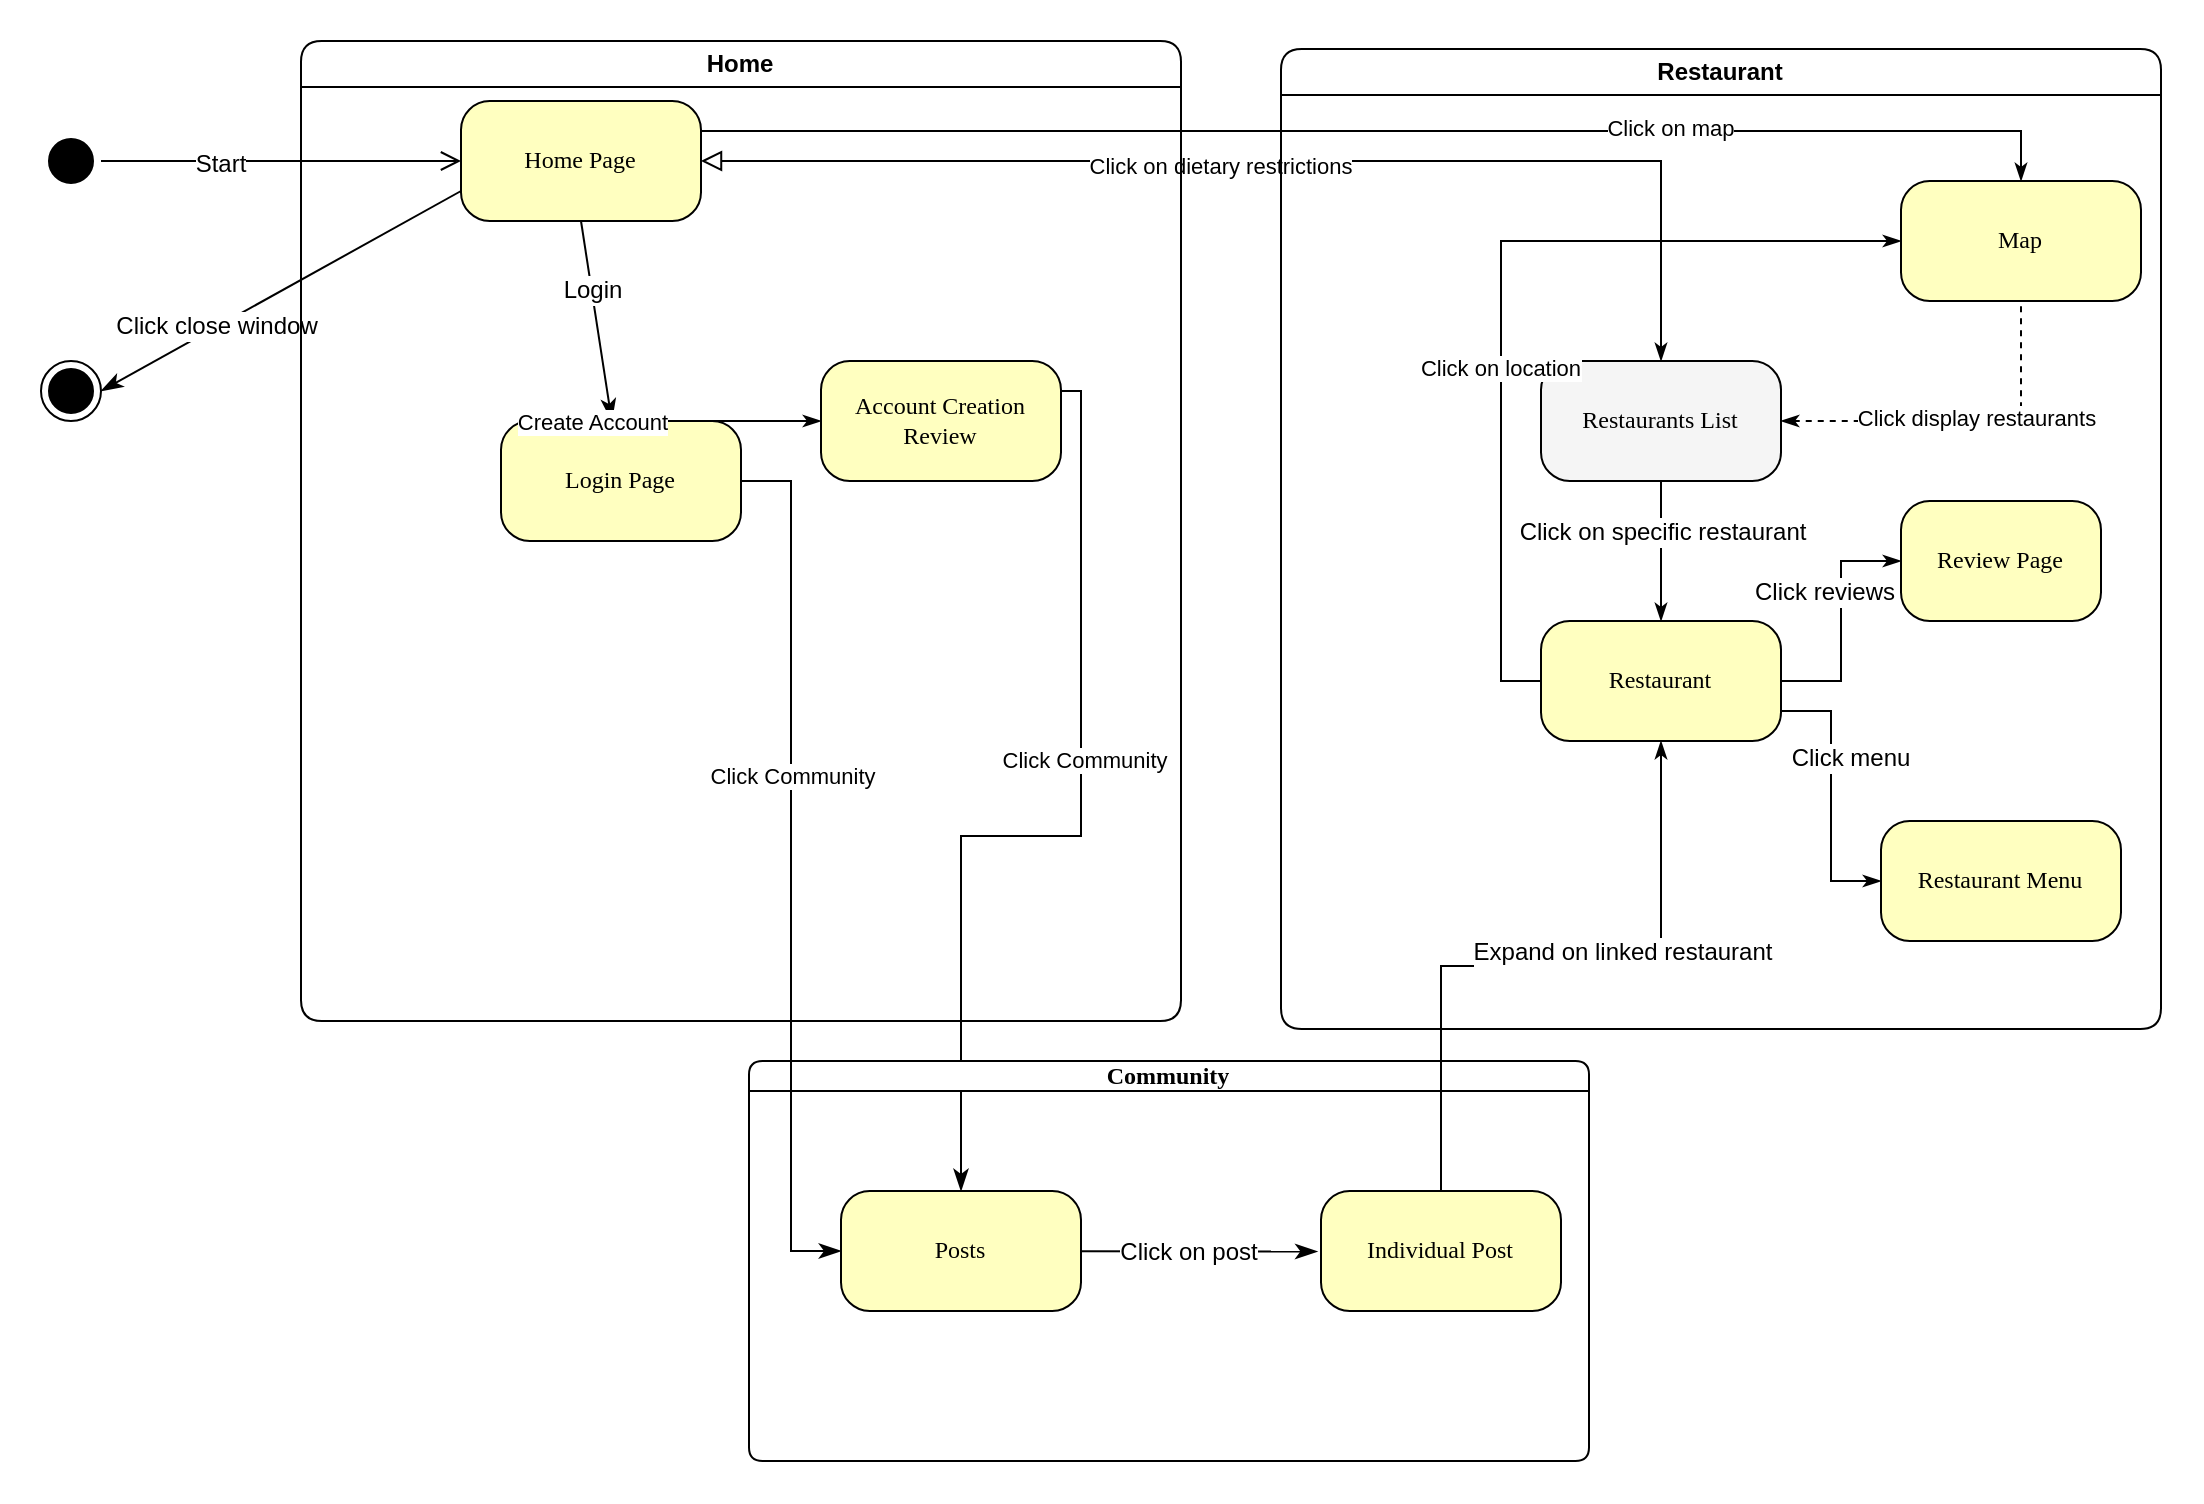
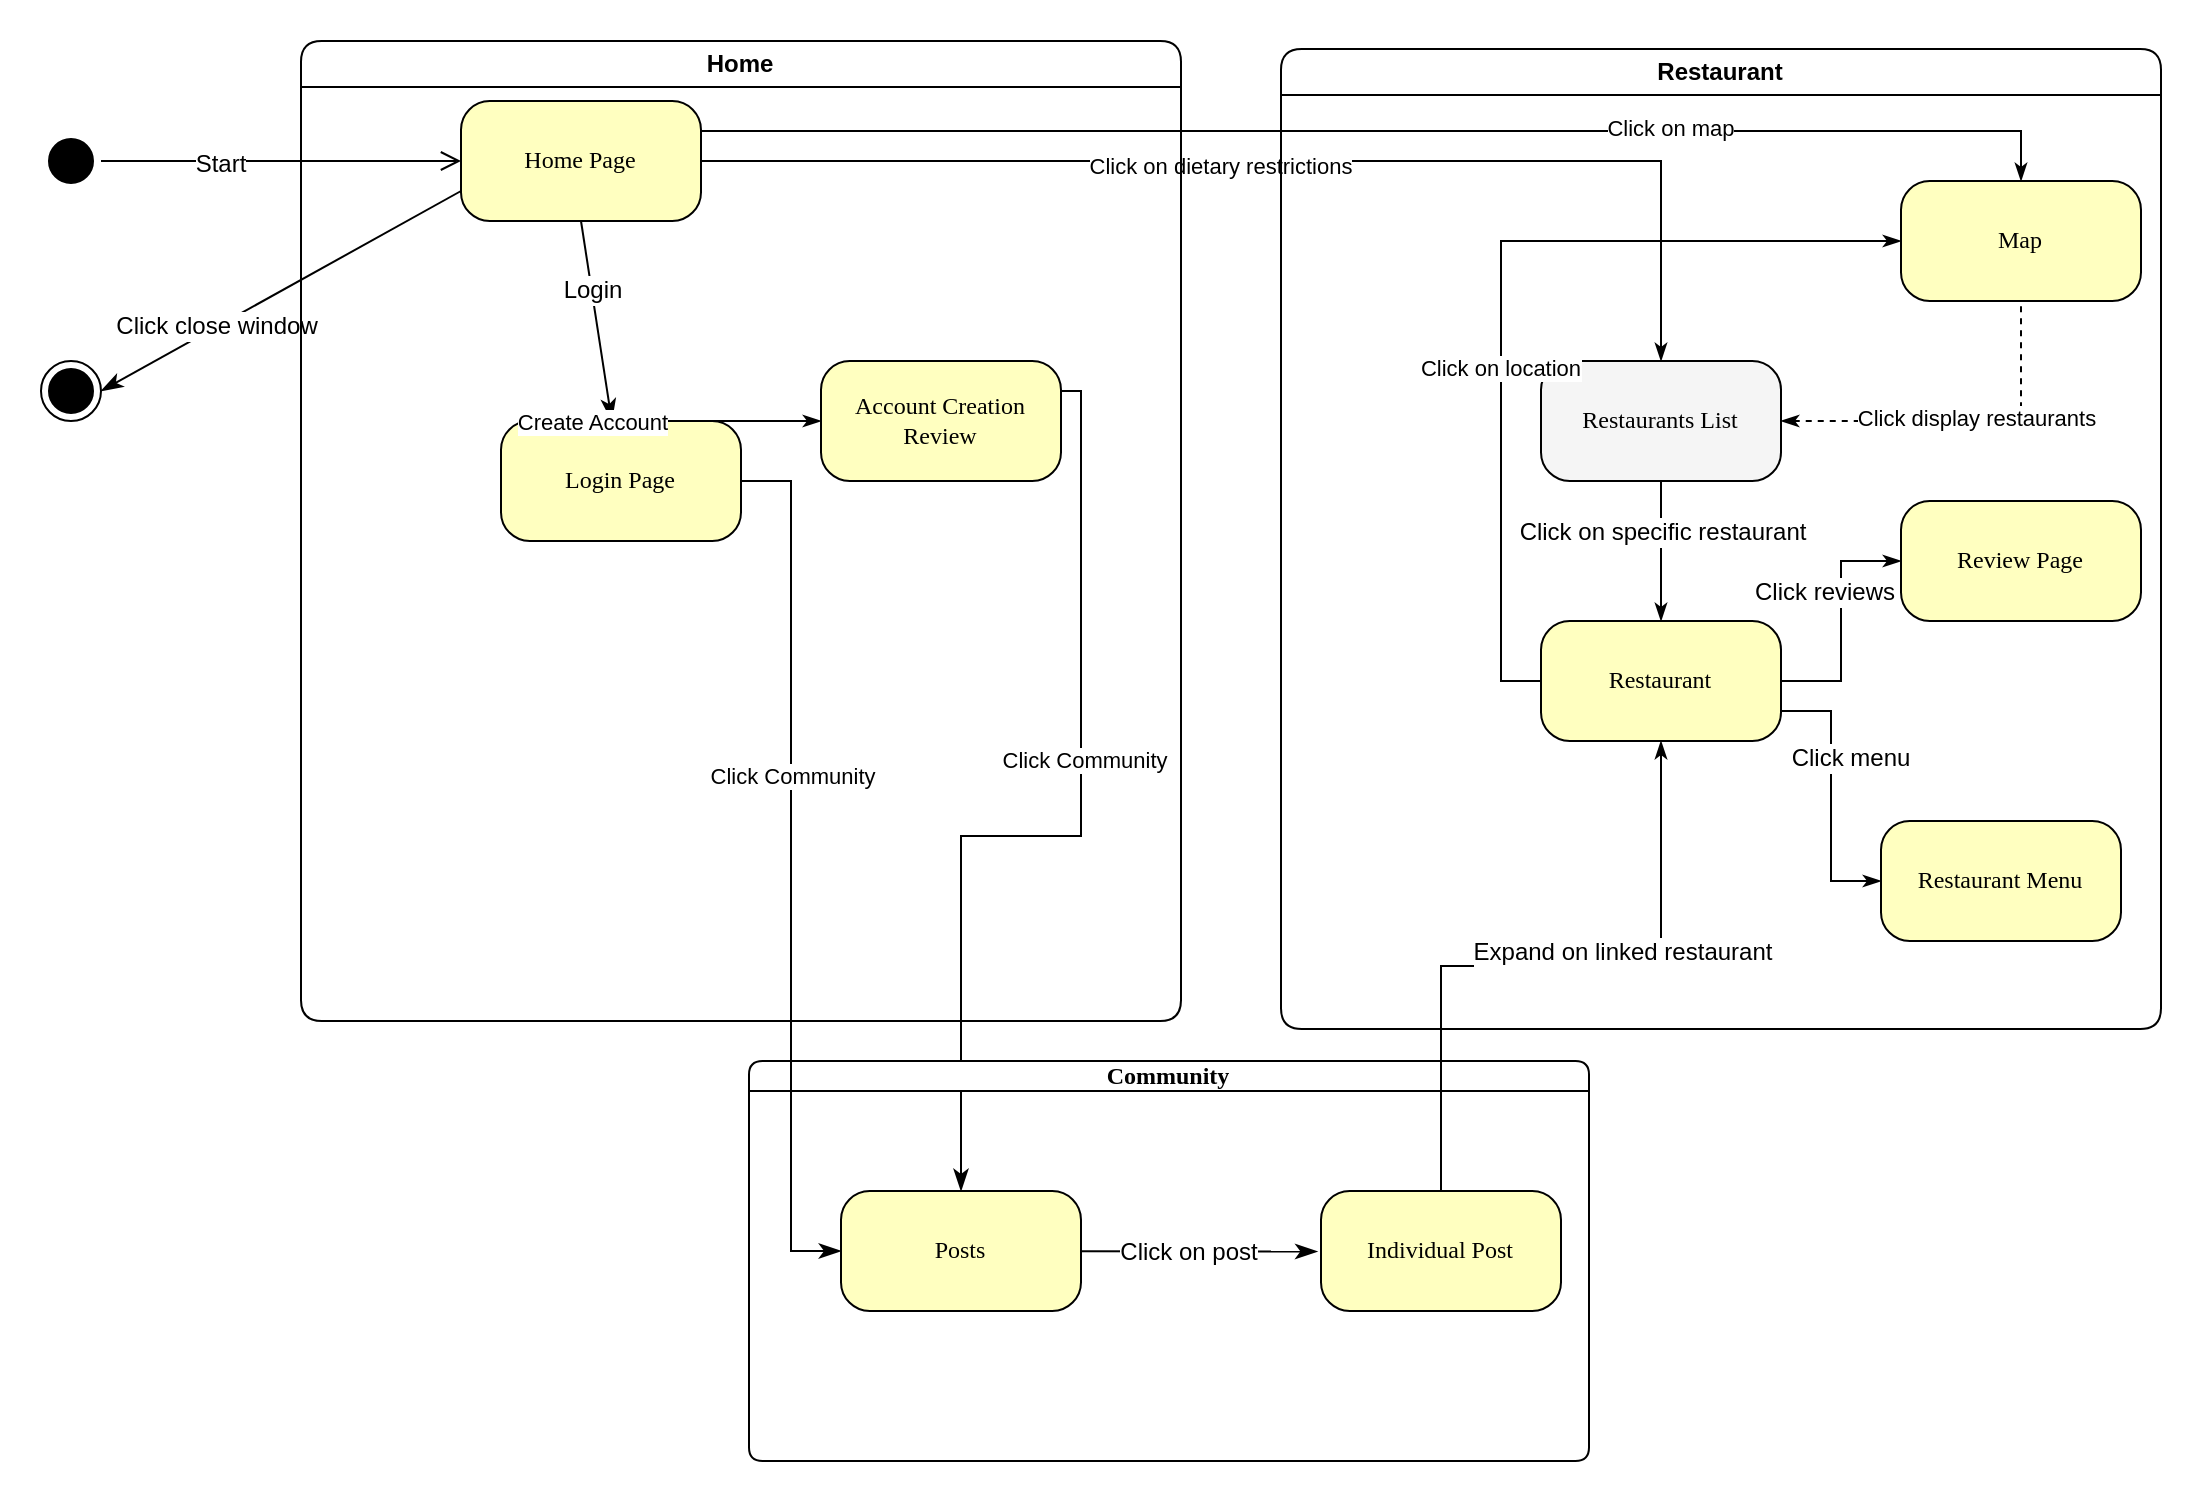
edge "Home Page" -- "Restaurants List": arrowhead block -> none
node "Review Page": size 200x120 -> 240x120
